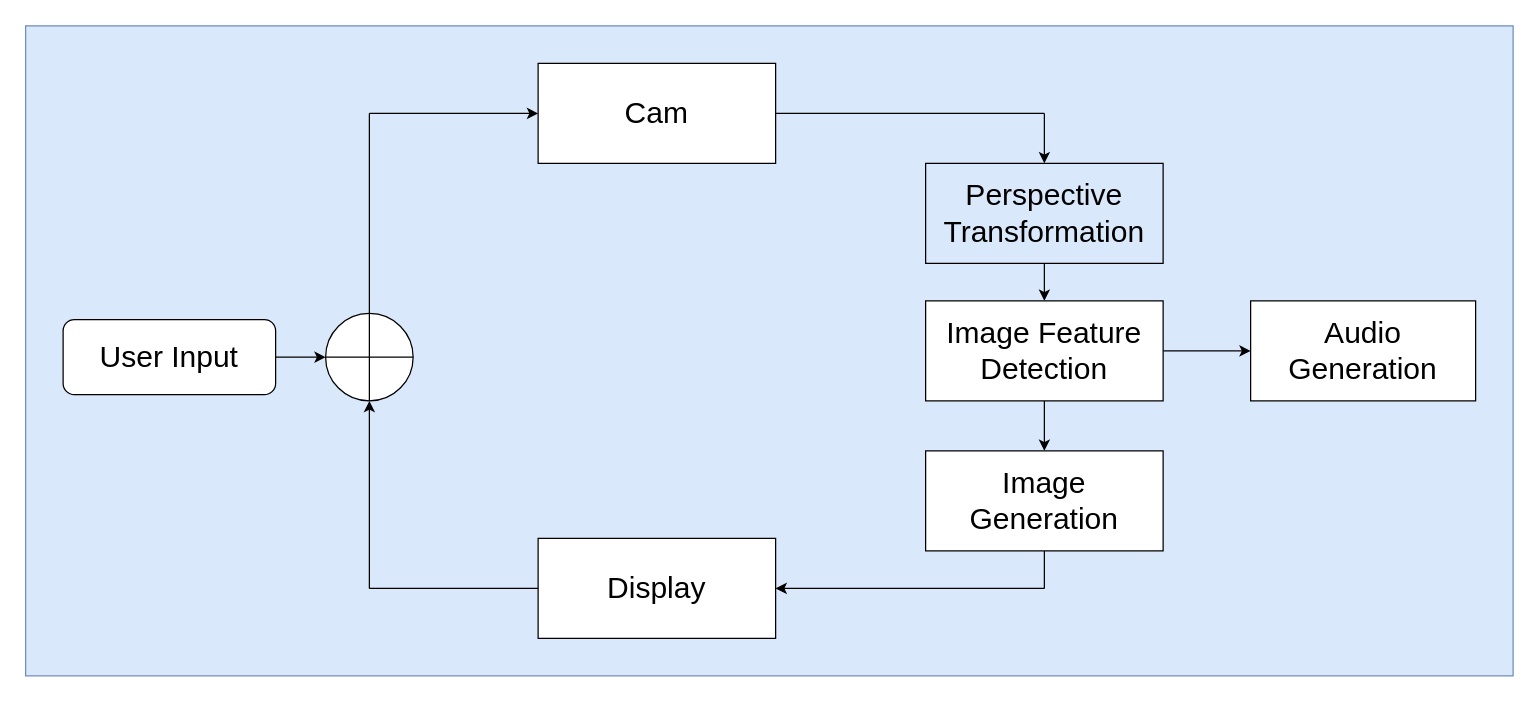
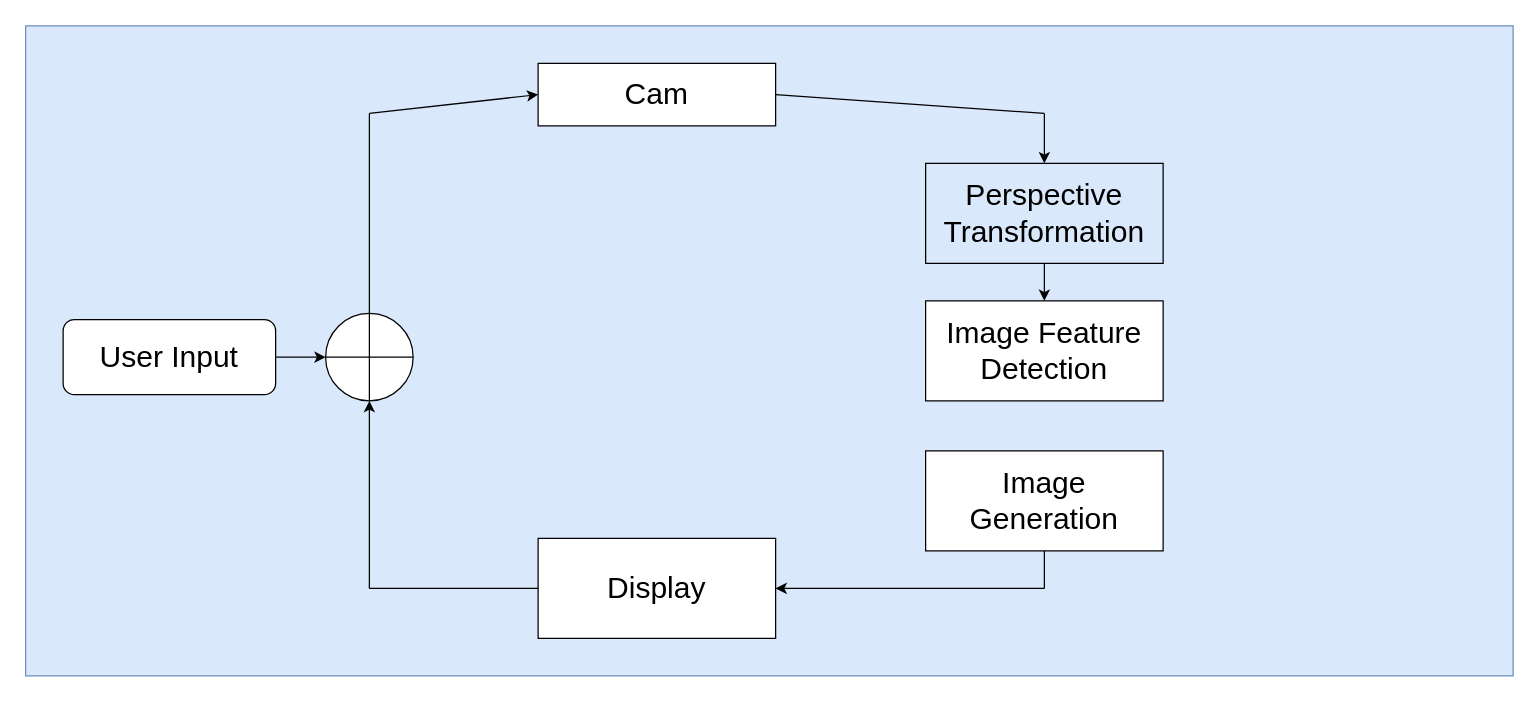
node "Cam": size 238x100 -> 238x63
edge "Image Feature Detection" -> "Audio Generation": removed
node "Audio Generation": removed
edge "Image Feature Detection" -> "Image Generation": removed
